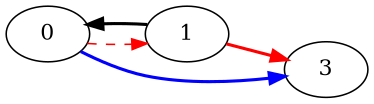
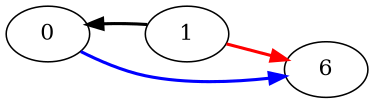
edge "0" -> "1": removed
node "3": label "3" -> "6"
